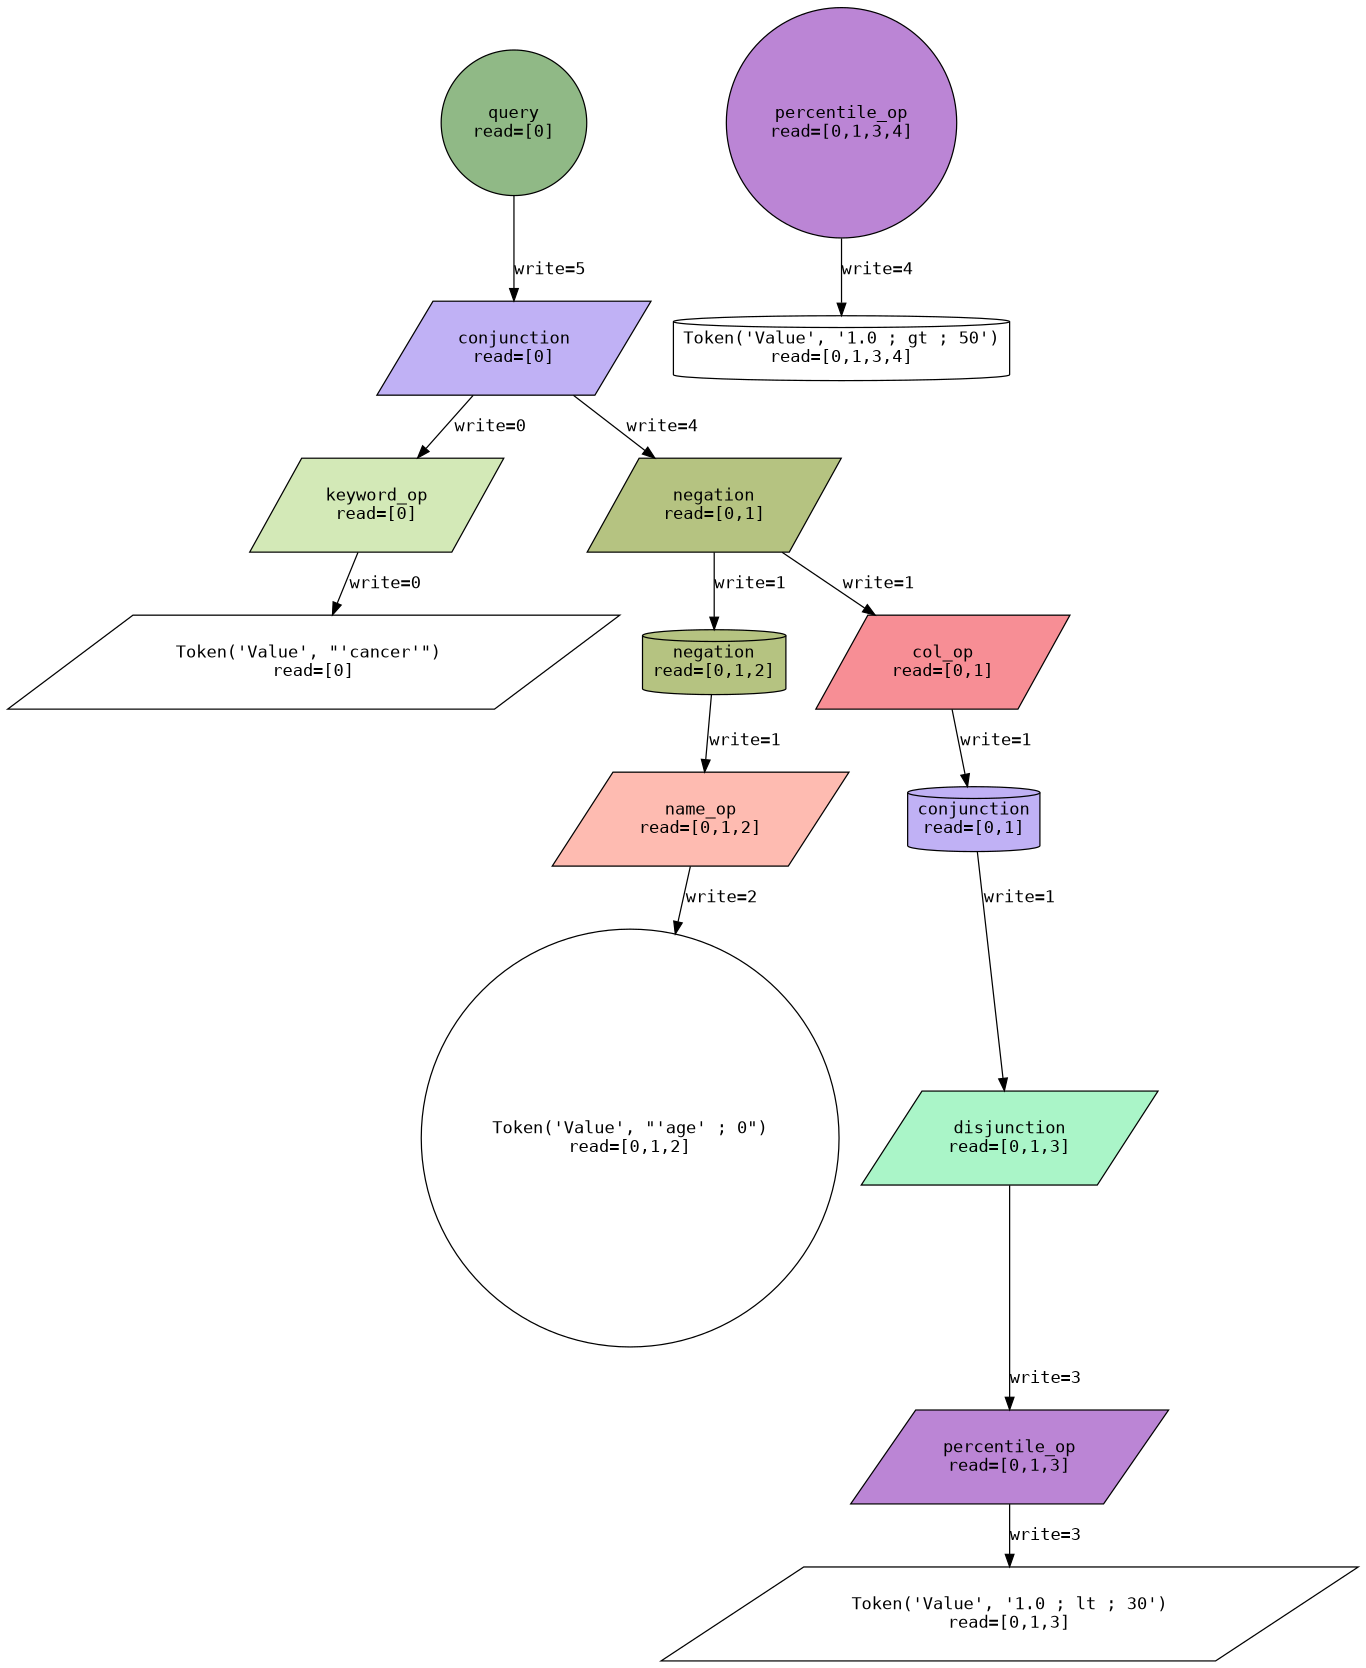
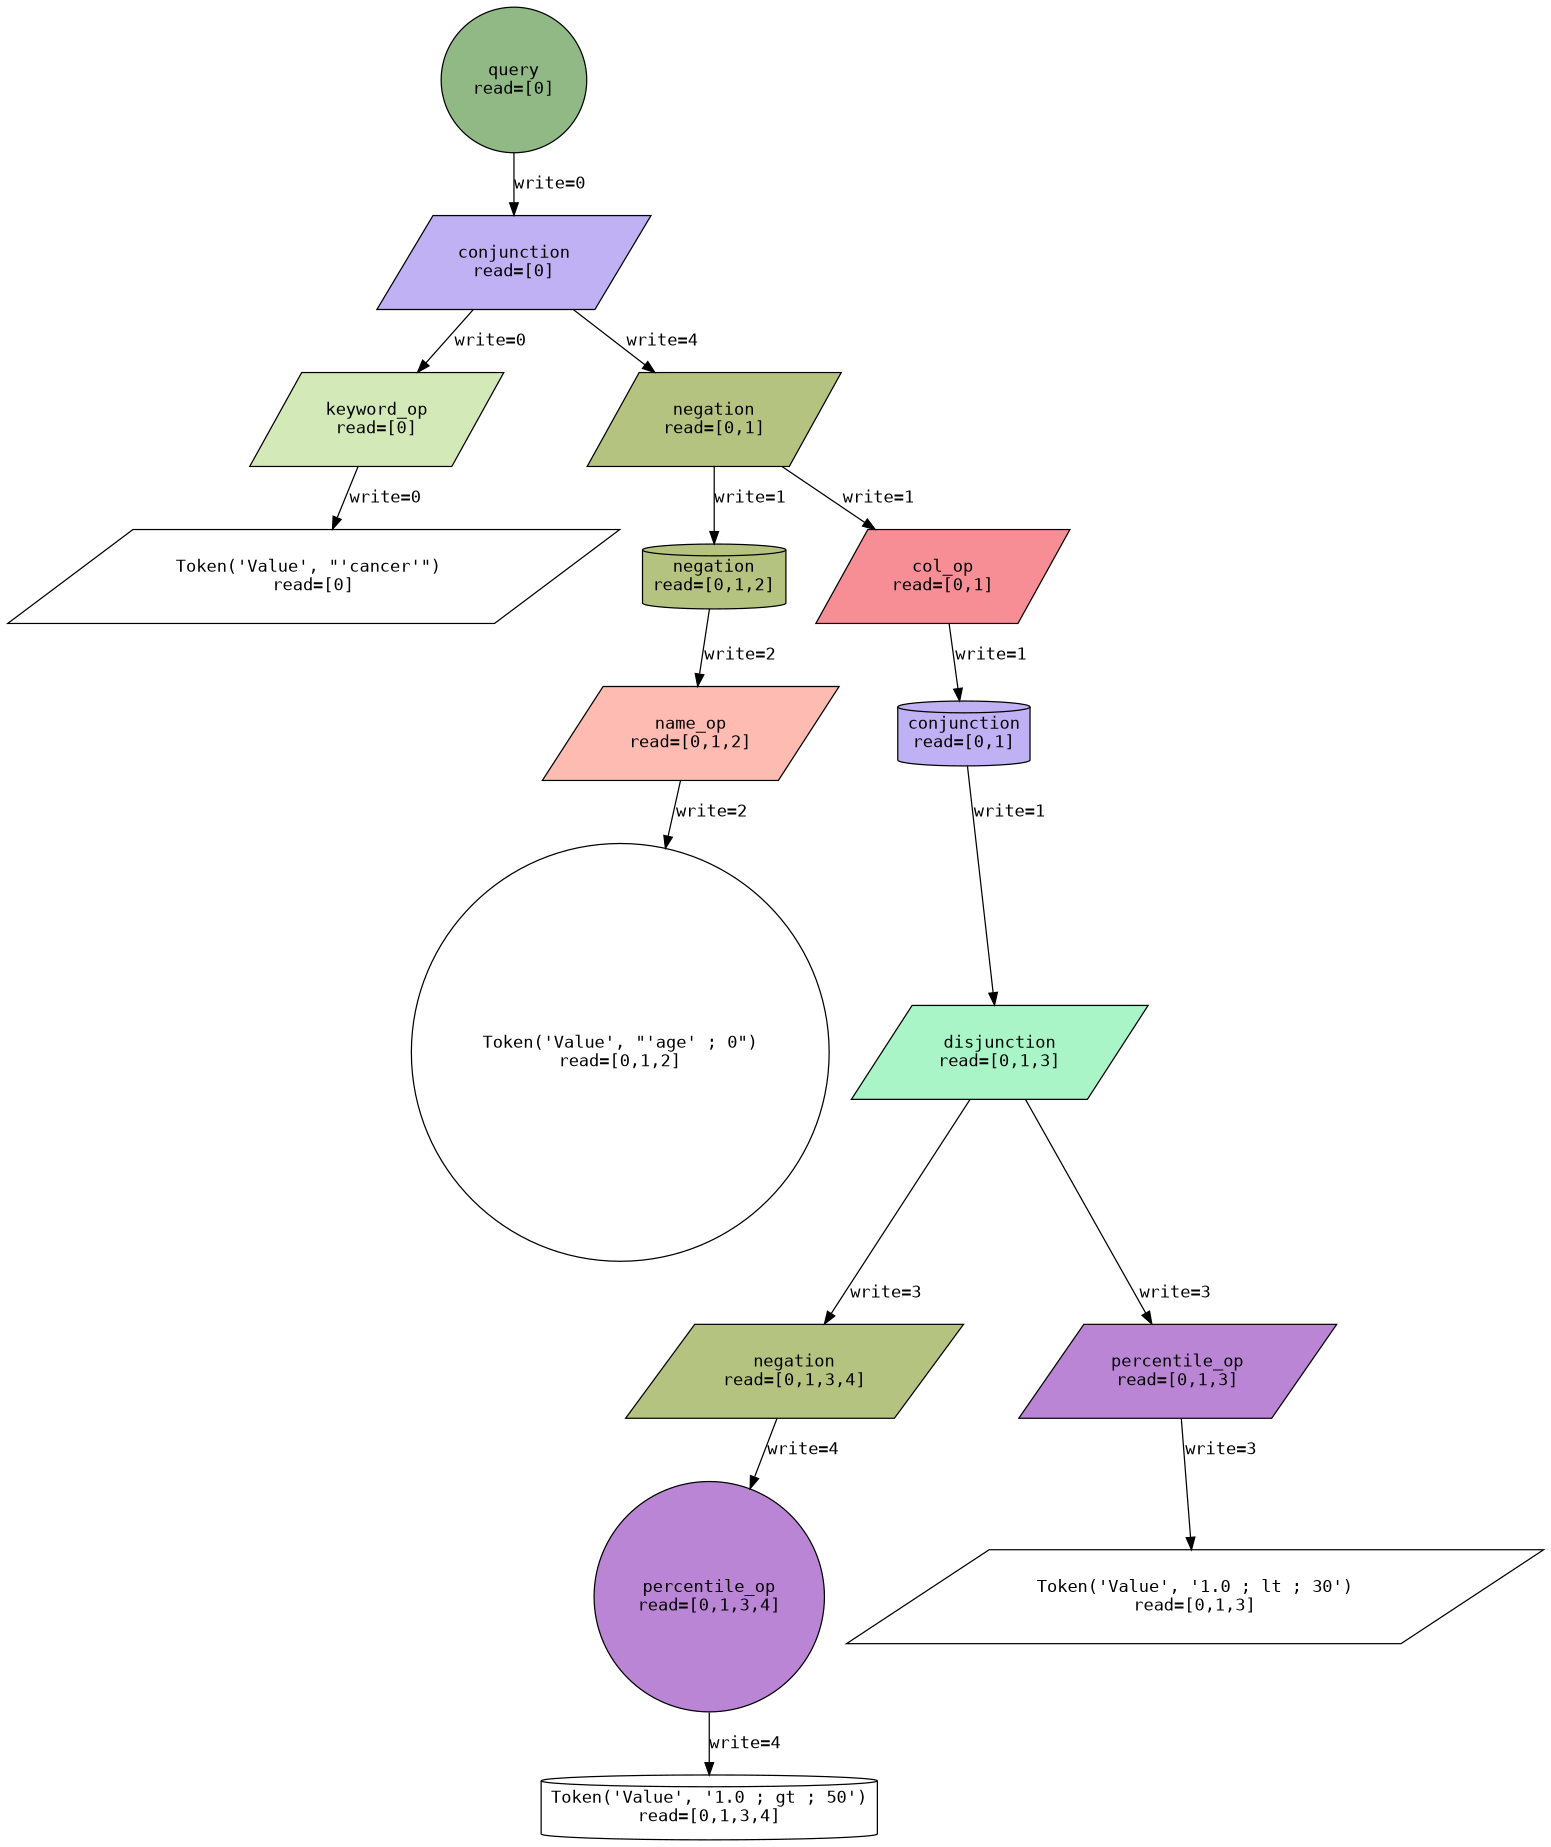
edge "query read=[0]" -> "conjunction read=[0]": label "write=5" -> "write=0"
edge "negation read=[0,1,2]" -> "name_op read=[0,1,2]": label "write=1" -> "write=2"
node "negation read=[0,1,3,4]": added
